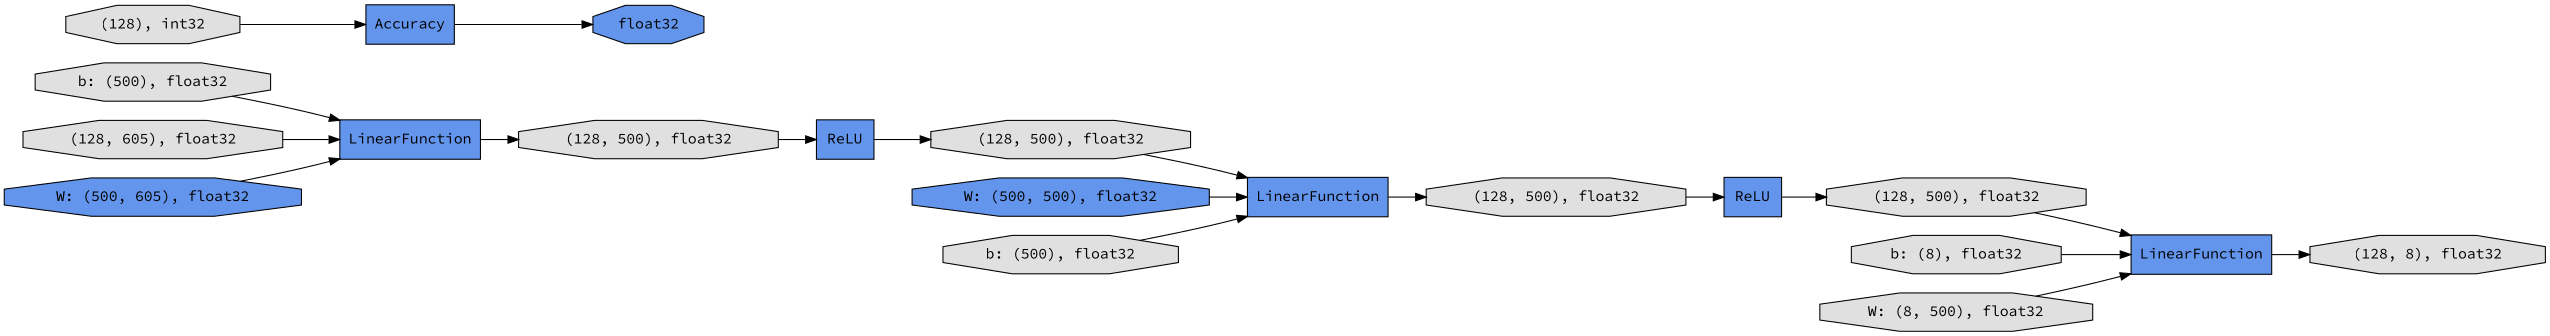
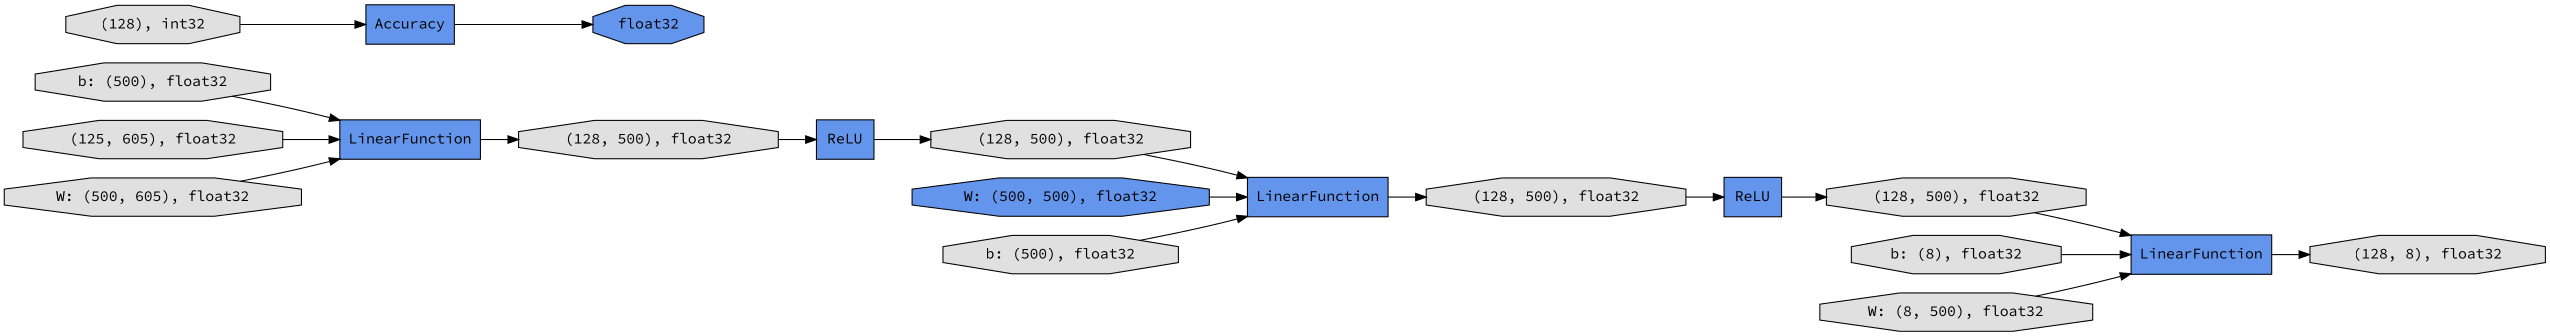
node "(128, 605), float32": label "(128, 605), float32" -> "(125, 605), float32"
node "W: (500, 605), float32": fillcolor #6495ed -> #e0e0e0
